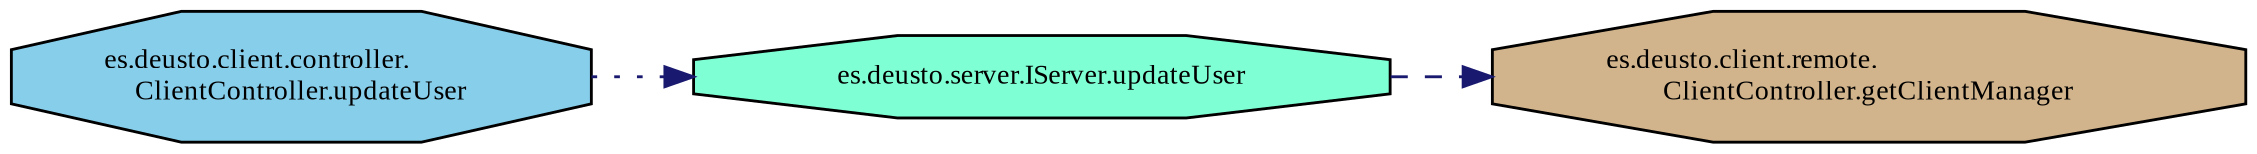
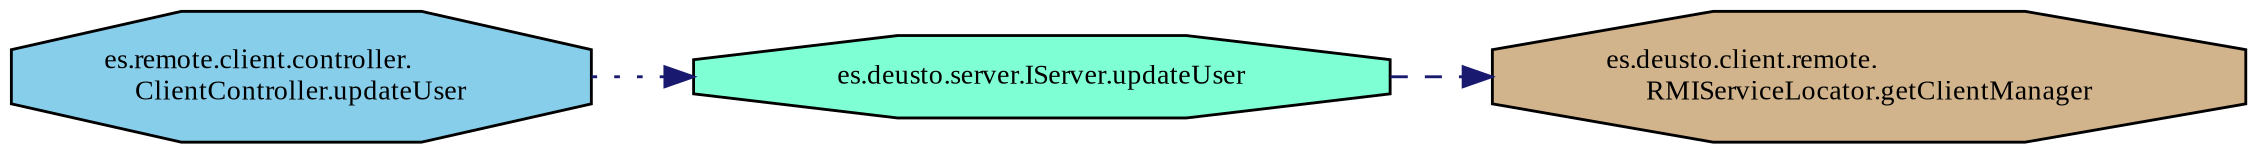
node "es.deusto.client.controller. ClientController.updateUser": label "es.deusto.client.controller. ClientController.updateUser" -> "es.remote.client.controller. ClientController.updateUser"
node "es.deusto.client.remote. ClientController.getClientManager": label "es.deusto.client.remote. ClientController.getClientManager" -> "es.deusto.client.remote. RMIServiceLocator.getClientManager"
